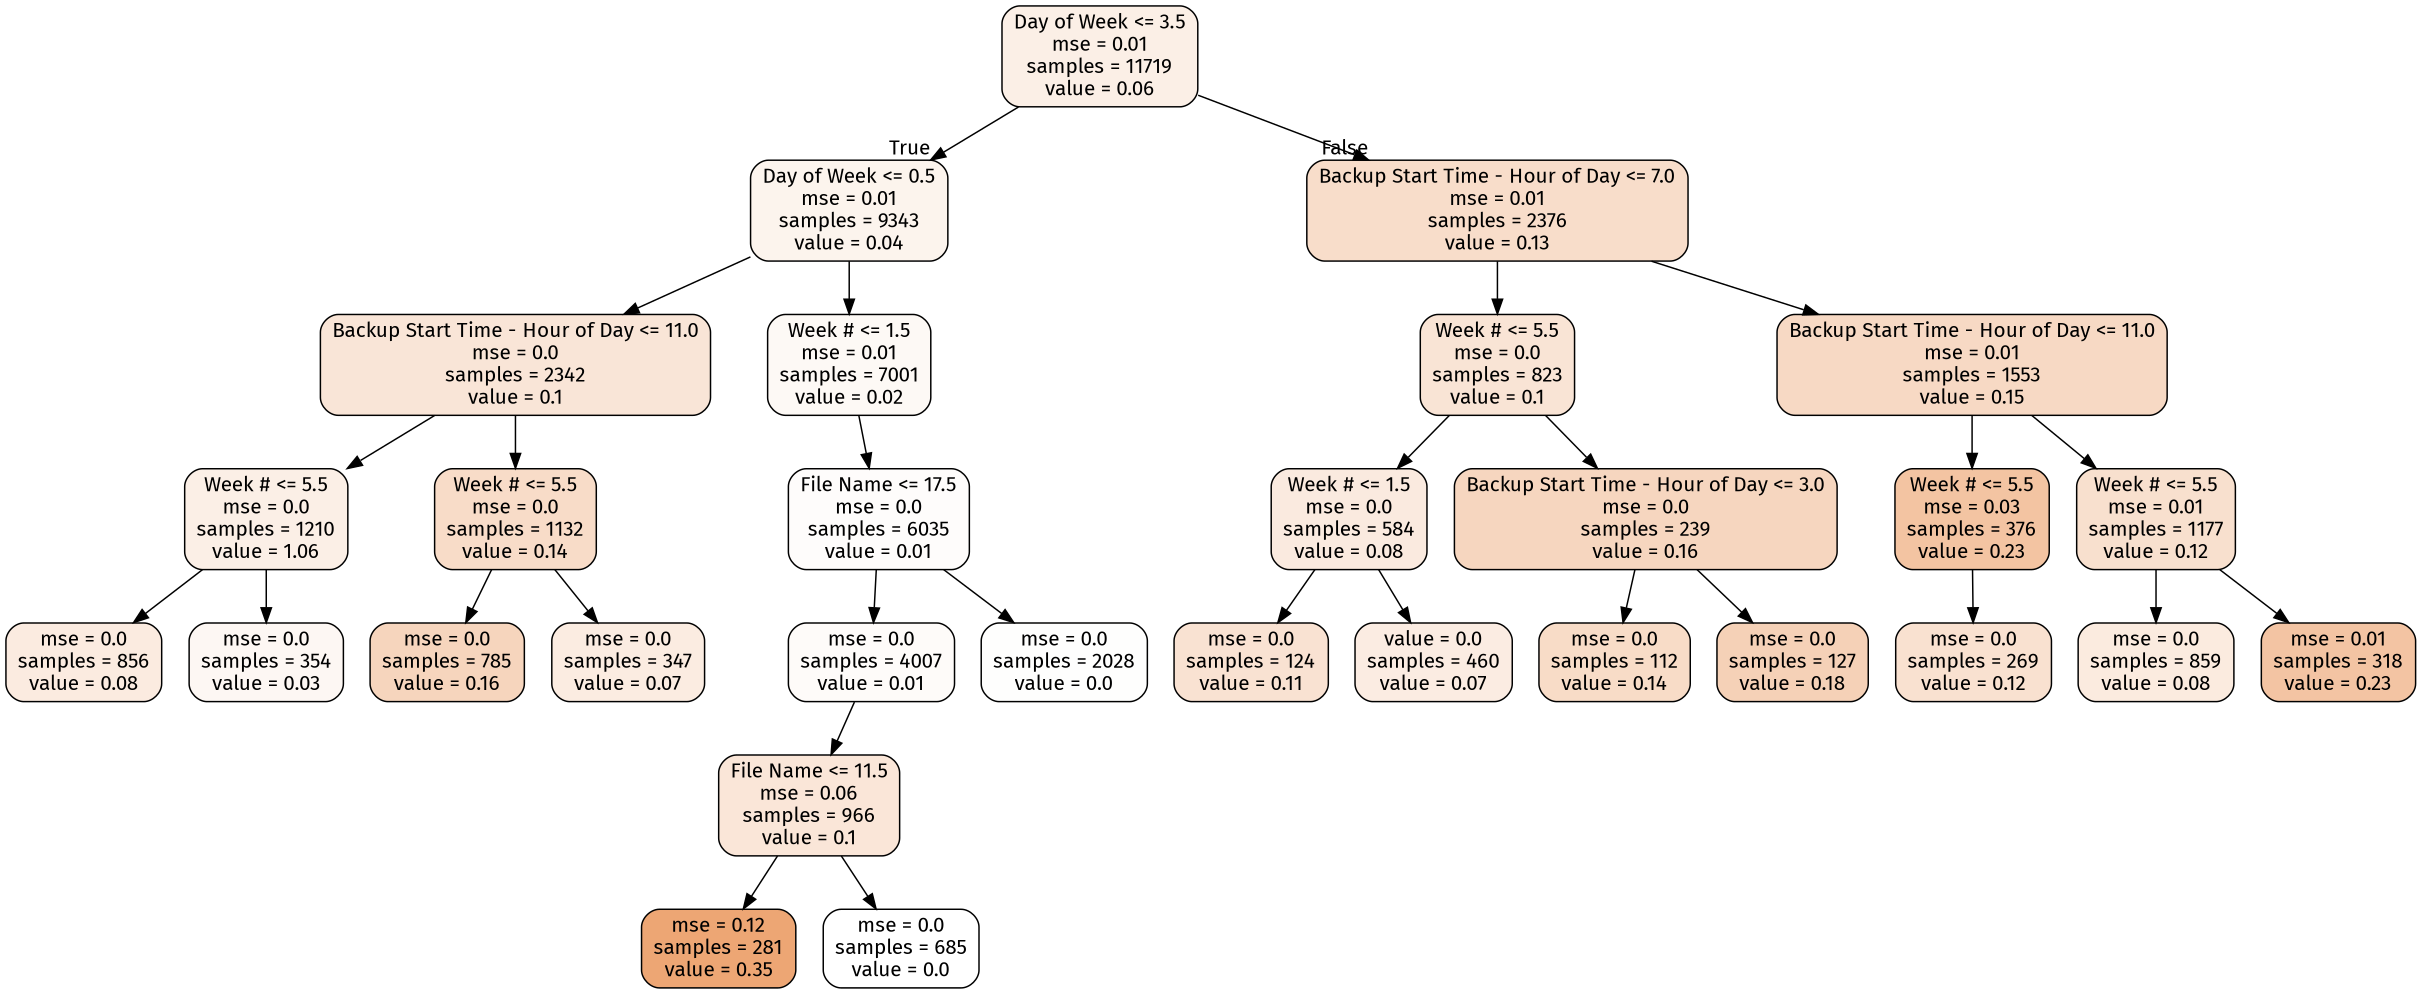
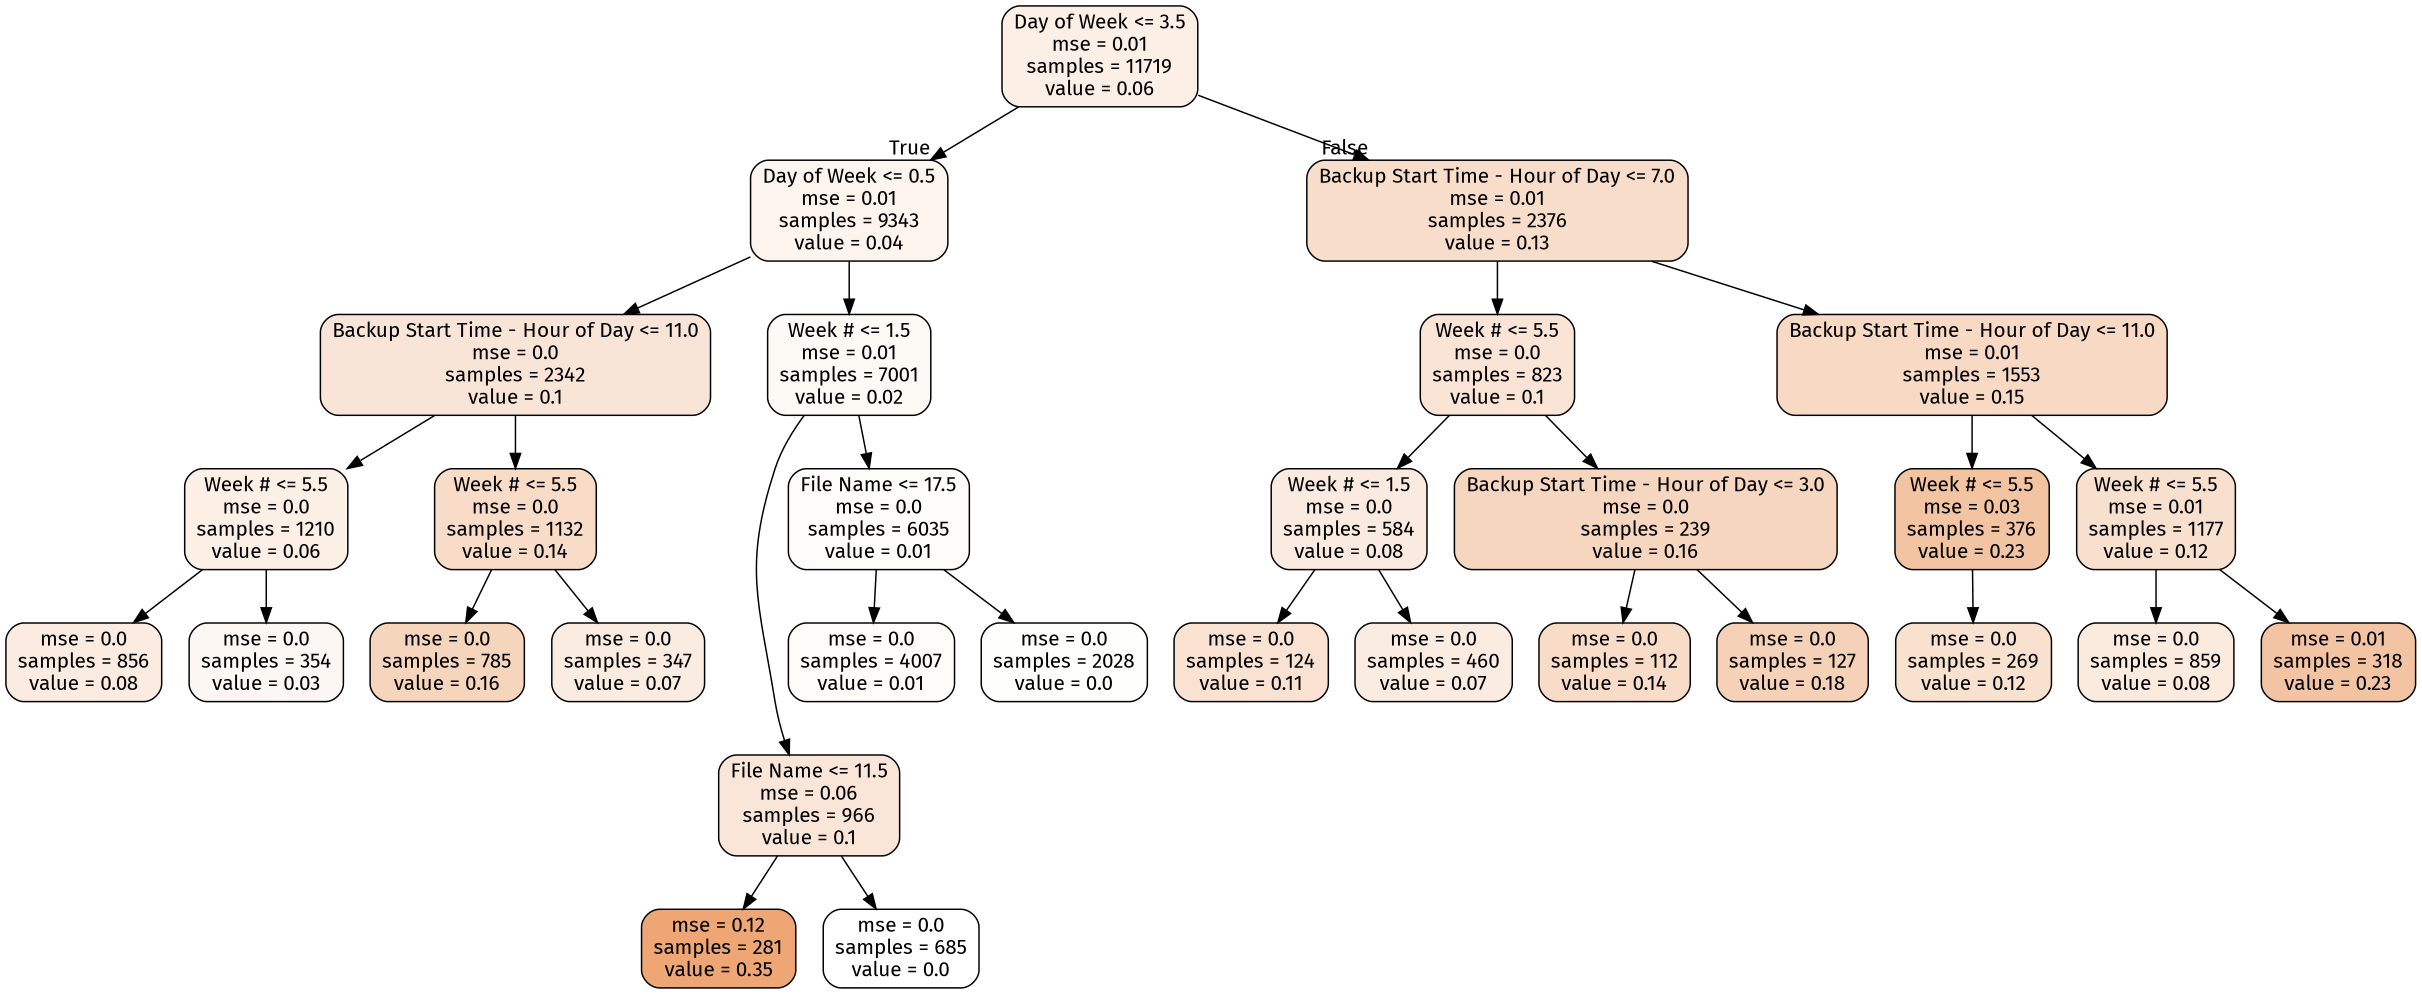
node "Week # <= 5.5 mse = 0.0 samples = 1210 value = 1.06": label "Week # <= 5.5 mse = 0.0 samples = 1210 value = 1.06" -> "Week # <= 5.5 mse = 0.0 samples = 1210 value = 0.06"
node "value = 0.0 samples = 460 value = 0.07": label "value = 0.0 samples = 460 value = 0.07" -> "mse = 0.0 samples = 460 value = 0.07"
edge "mse = 0.0 samples = 4007 value = 0.01" -> "File Name <= 11.5 mse = 0.06 samples = 966 value = 0.1": now "Week # <= 1.5 mse = 0.01 samples = 7001 value = 0.02" -> "File Name <= 11.5 mse = 0.06 samples = 966 value = 0.1"
